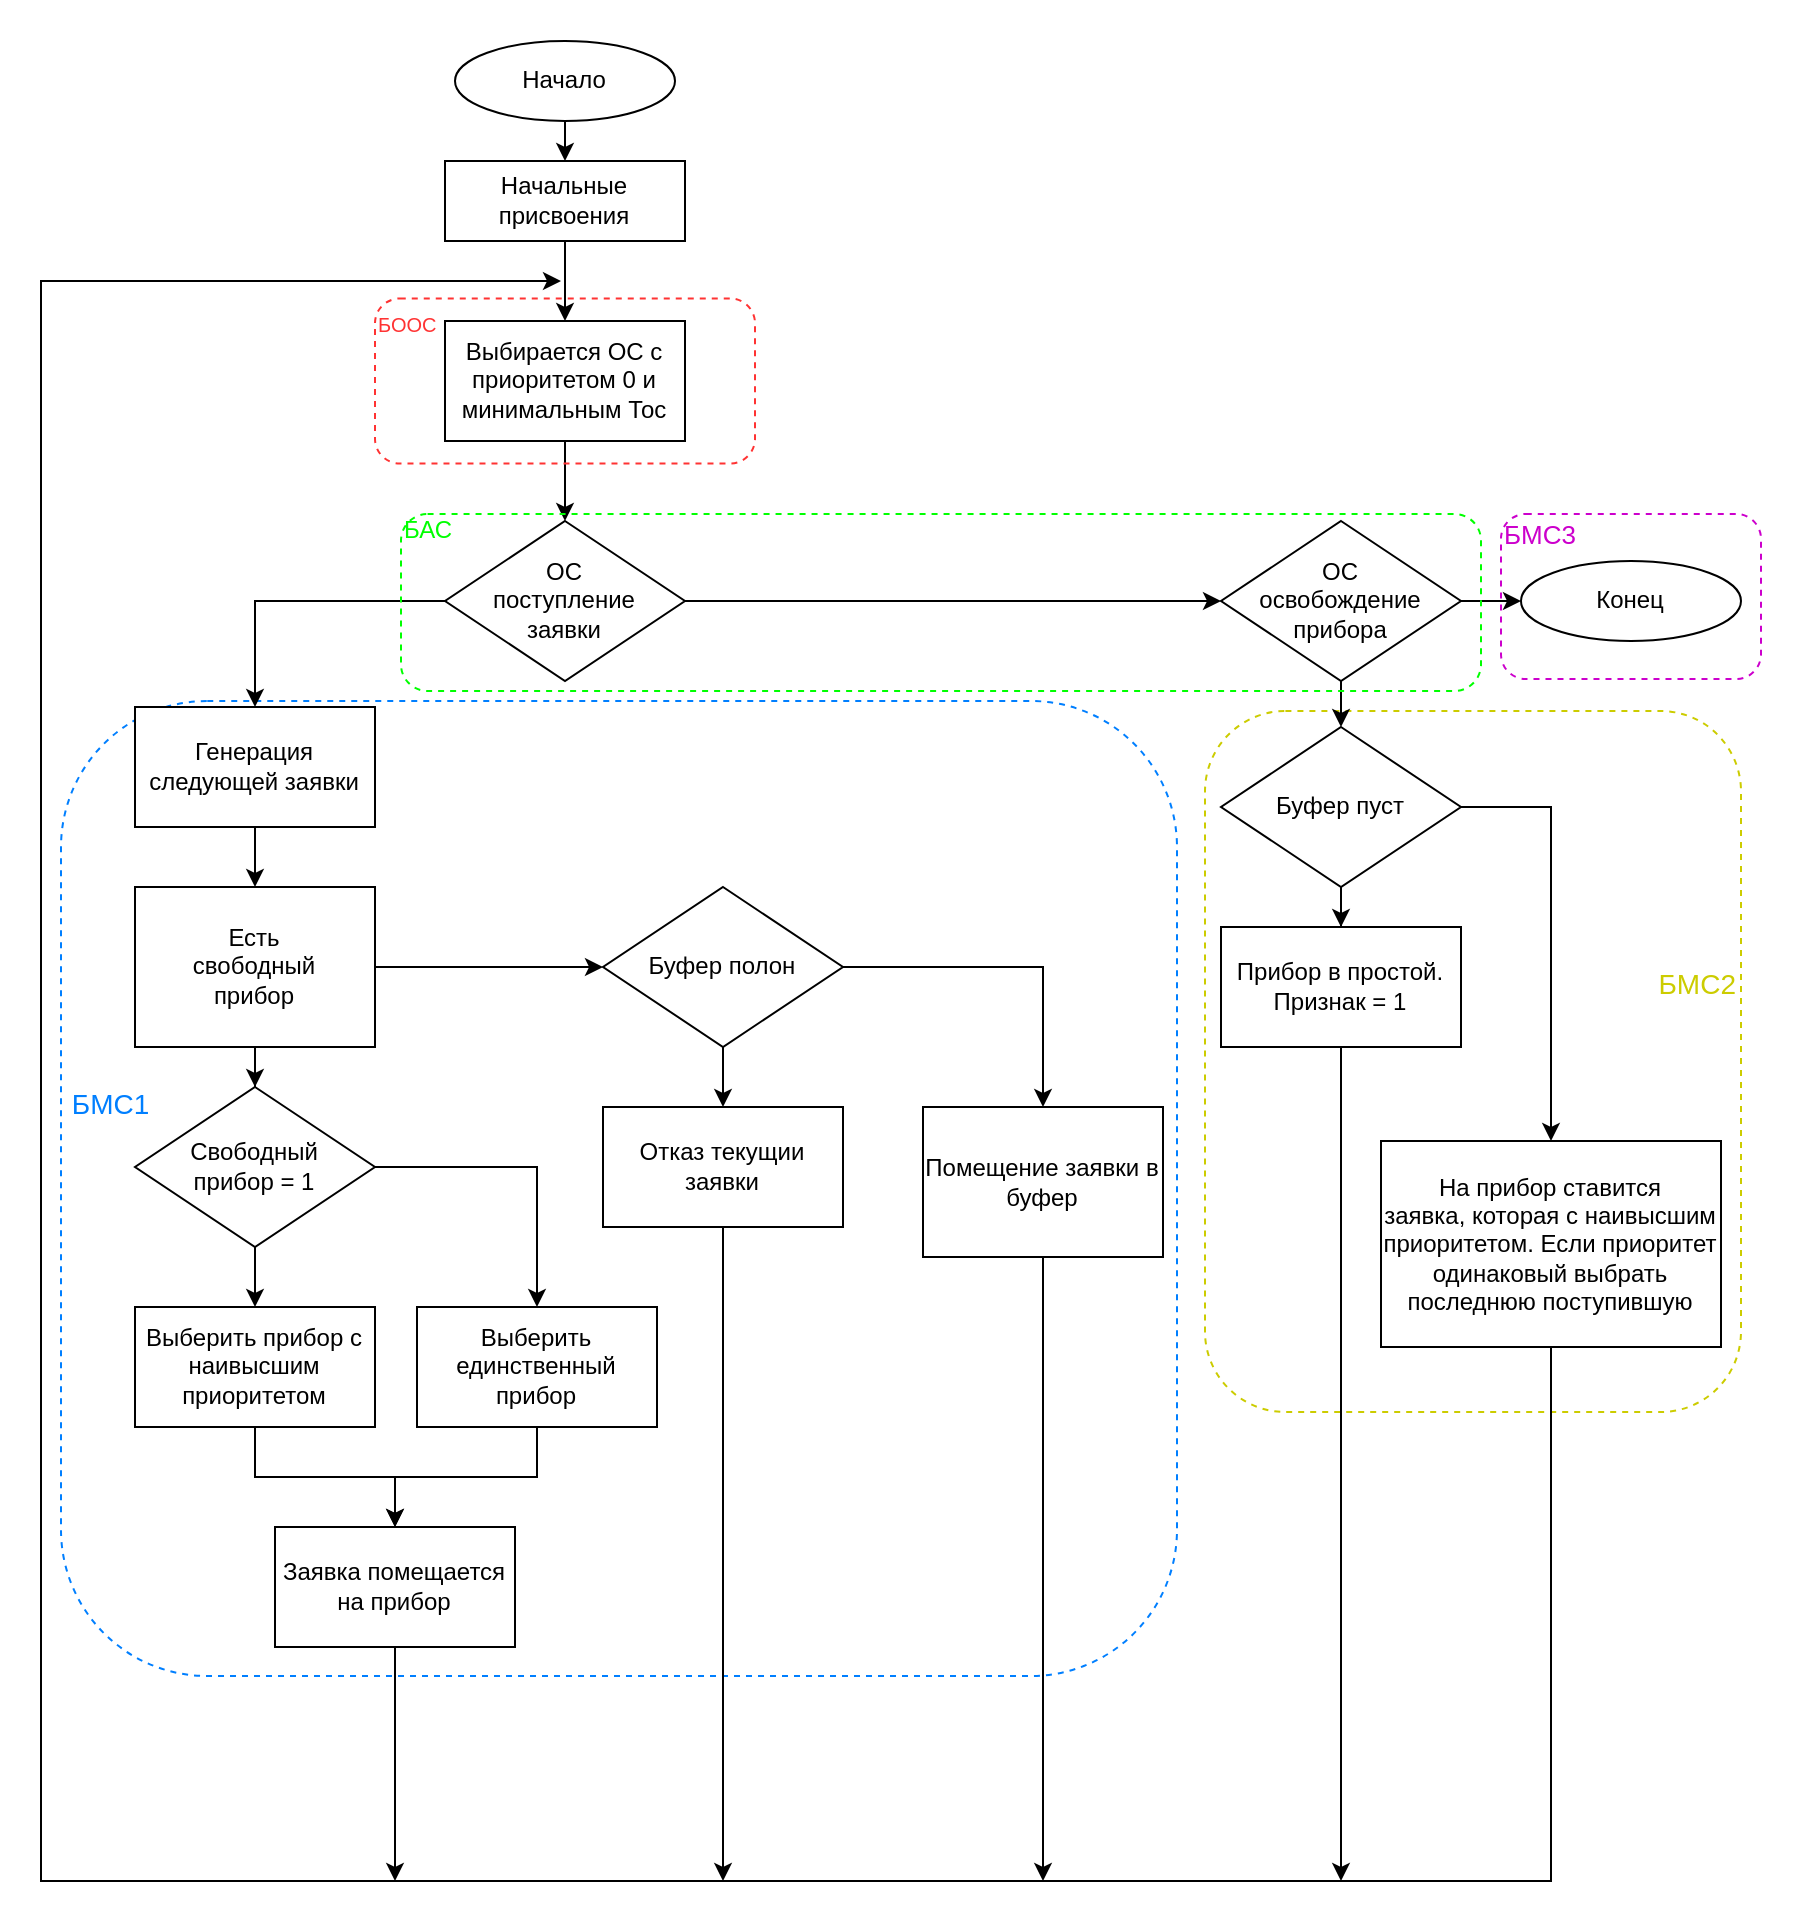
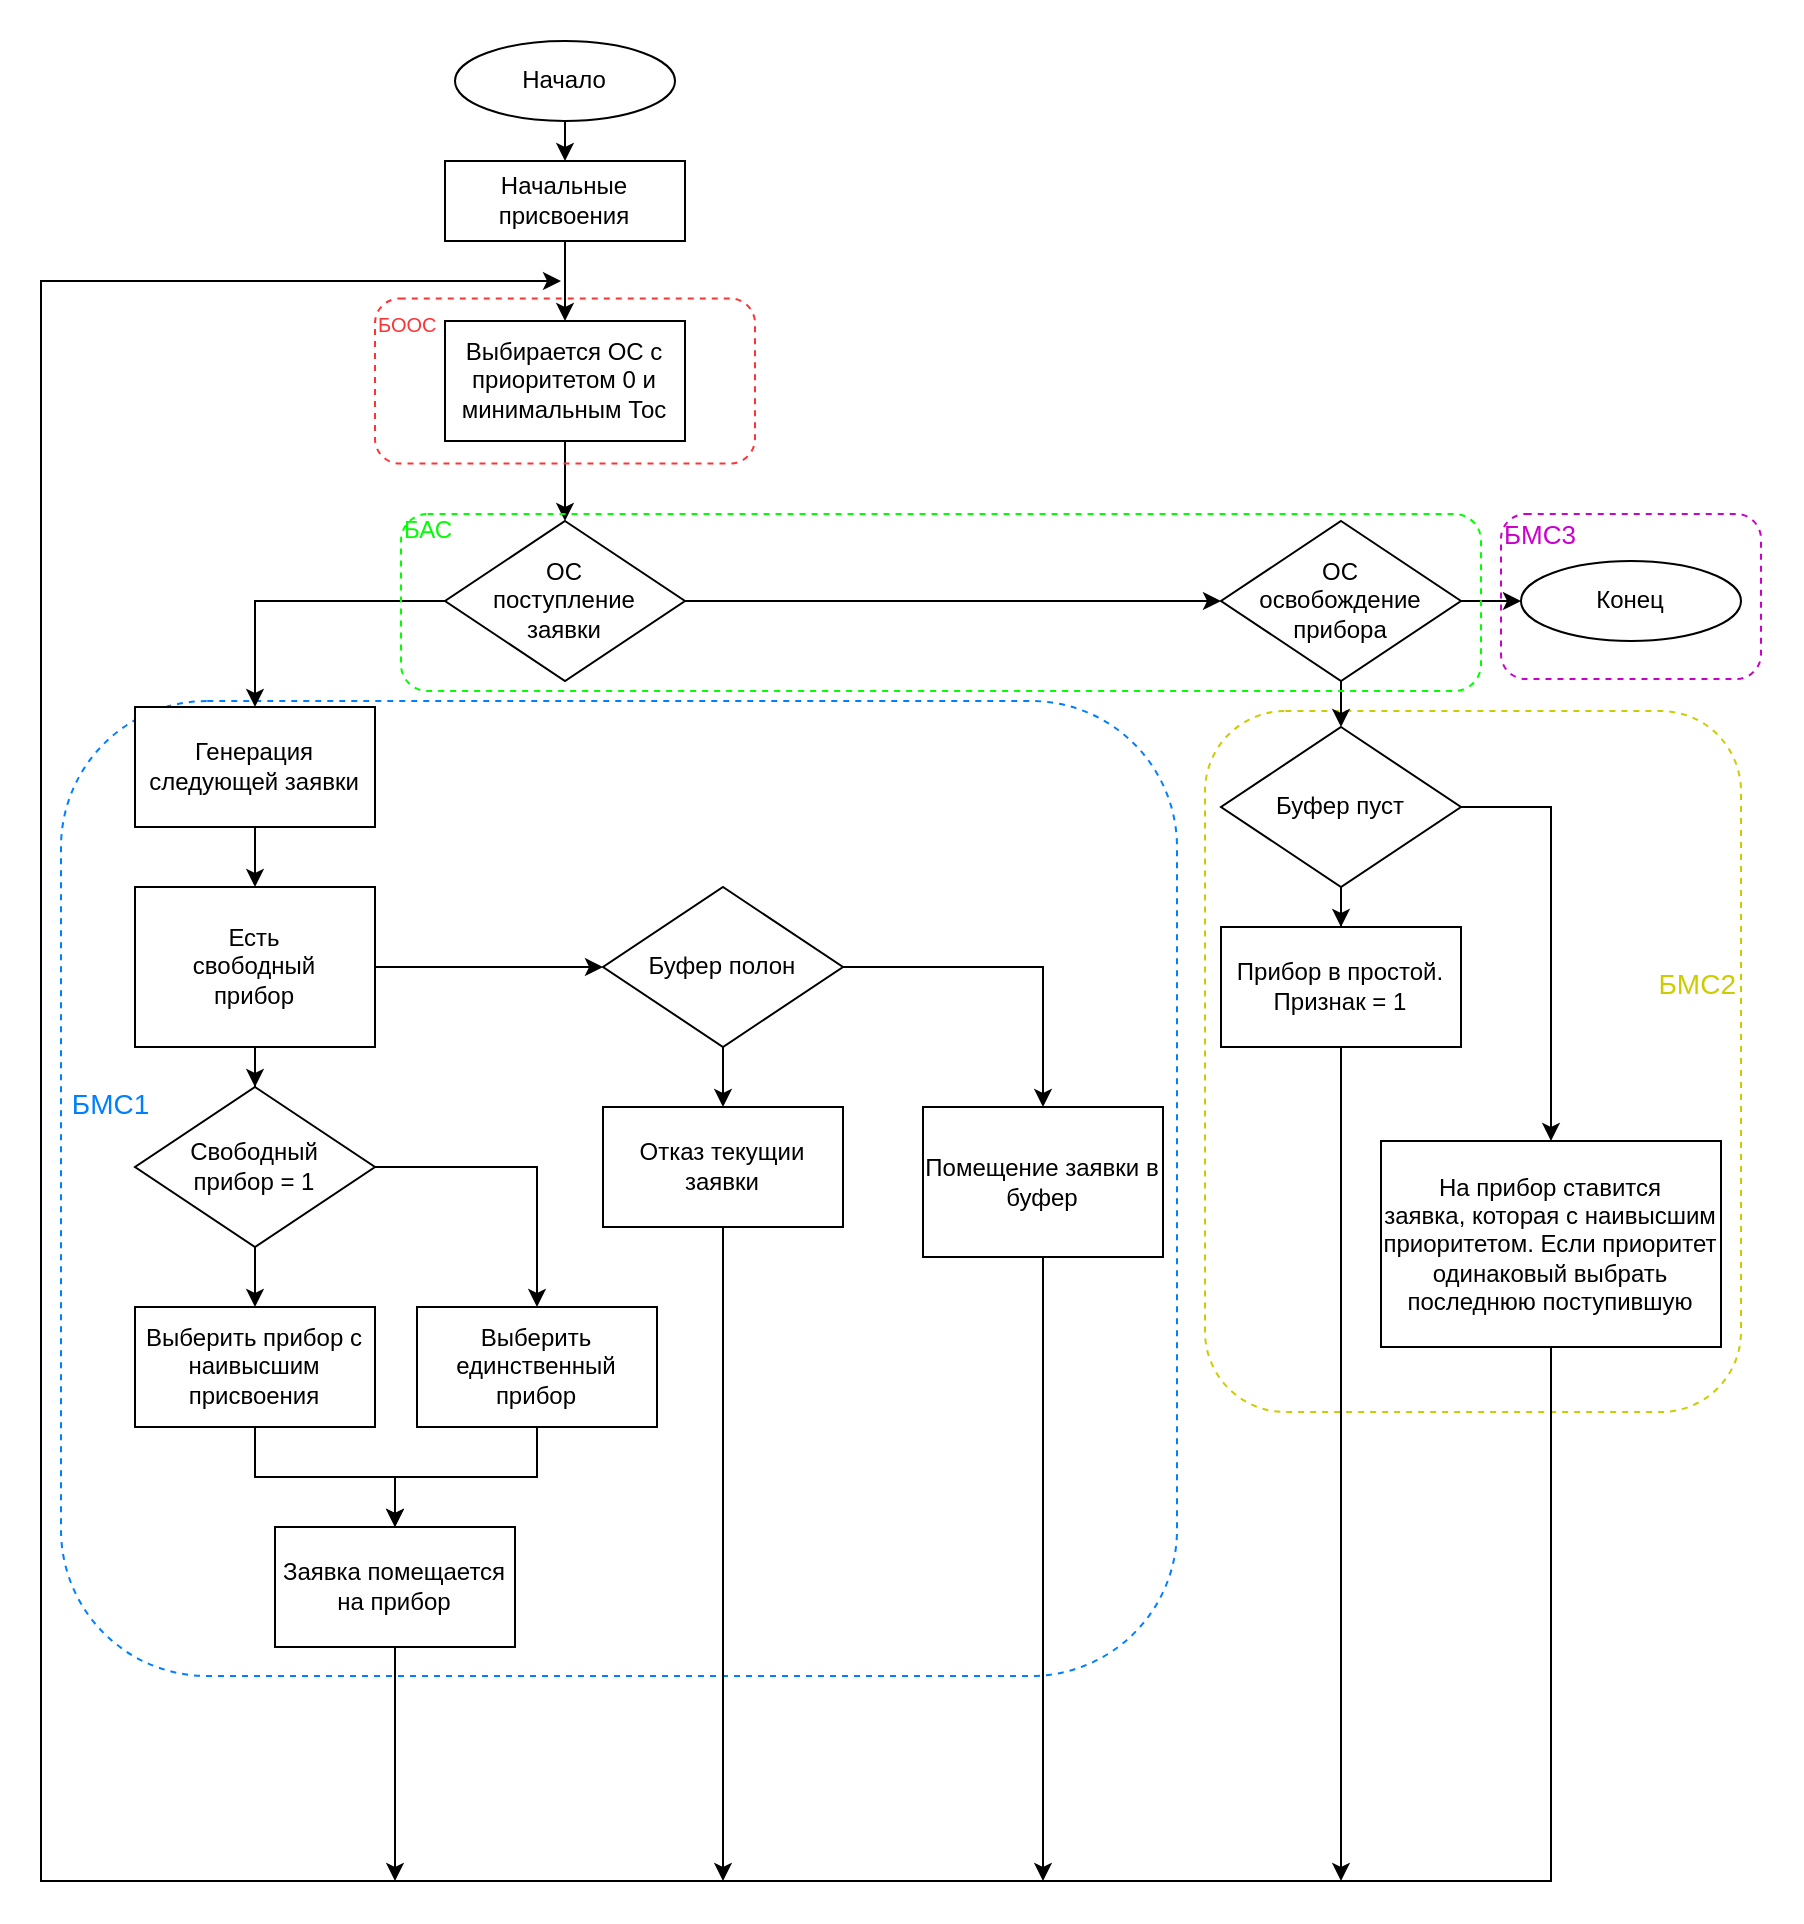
node "Выберить прибор с наивысшим приоритетом": label "Выберить прибор с наивысшим приоритетом" -> "Выберить прибор с наивысшим присвоения"
